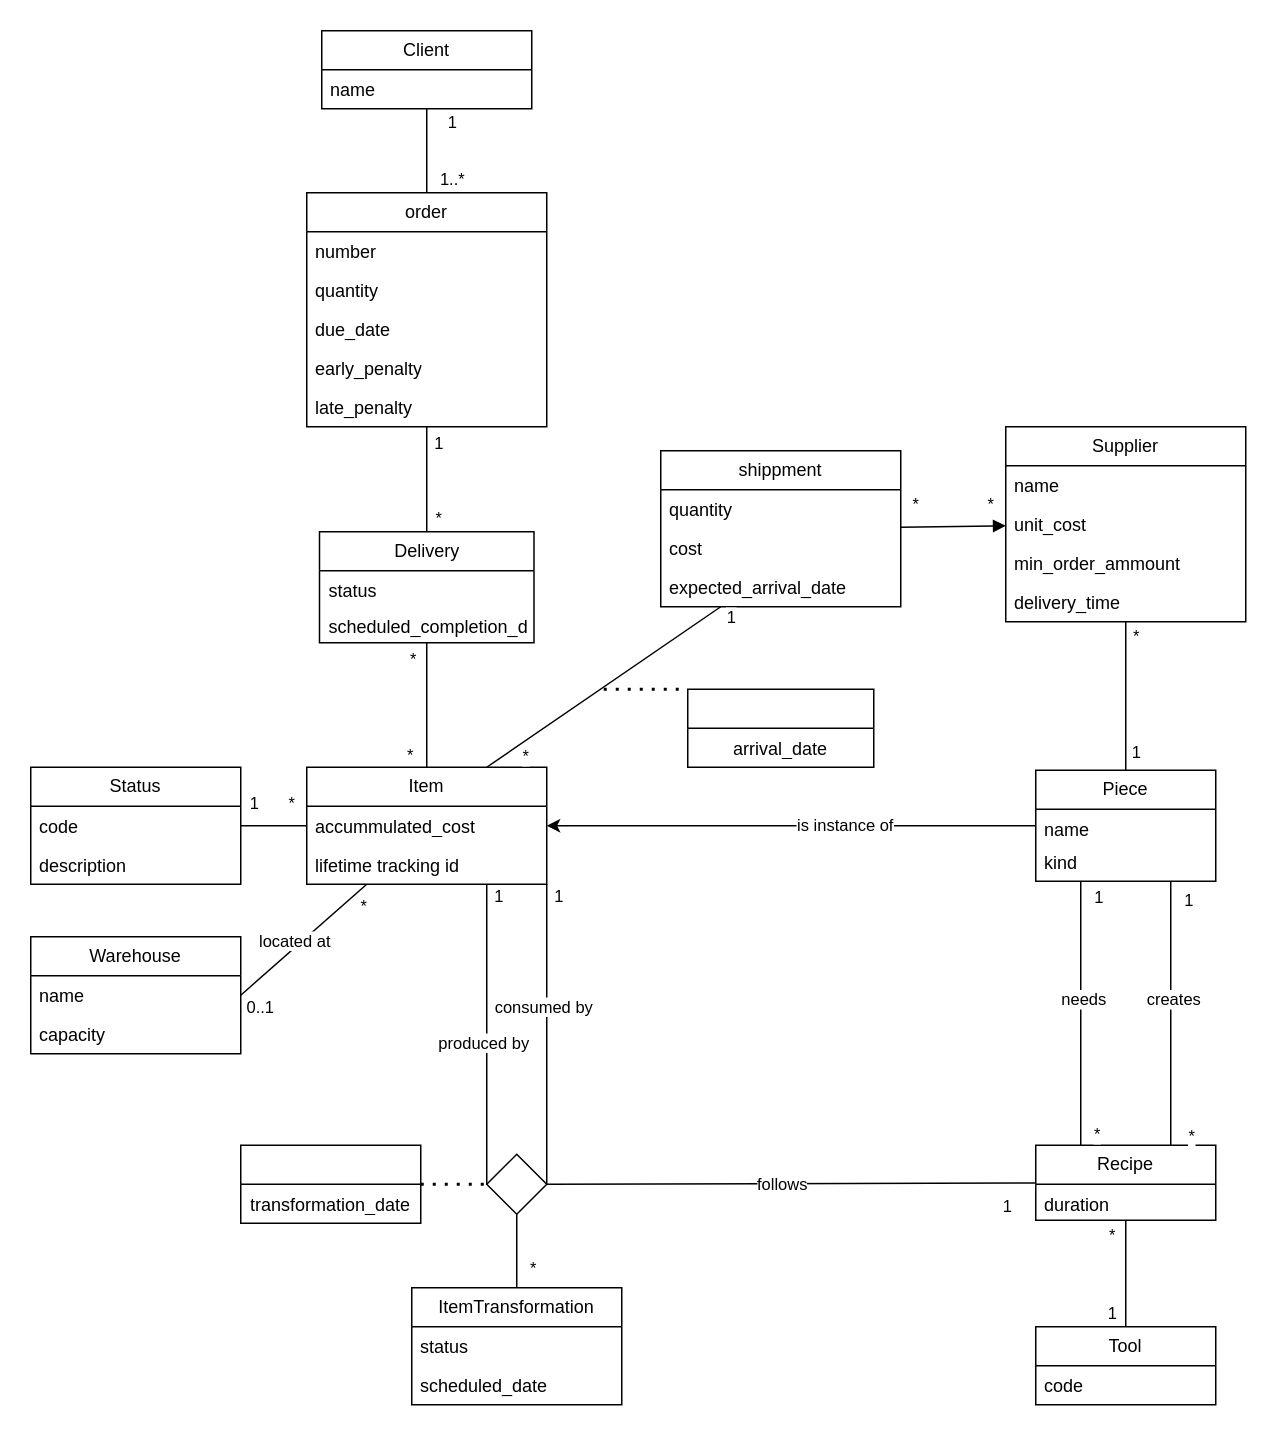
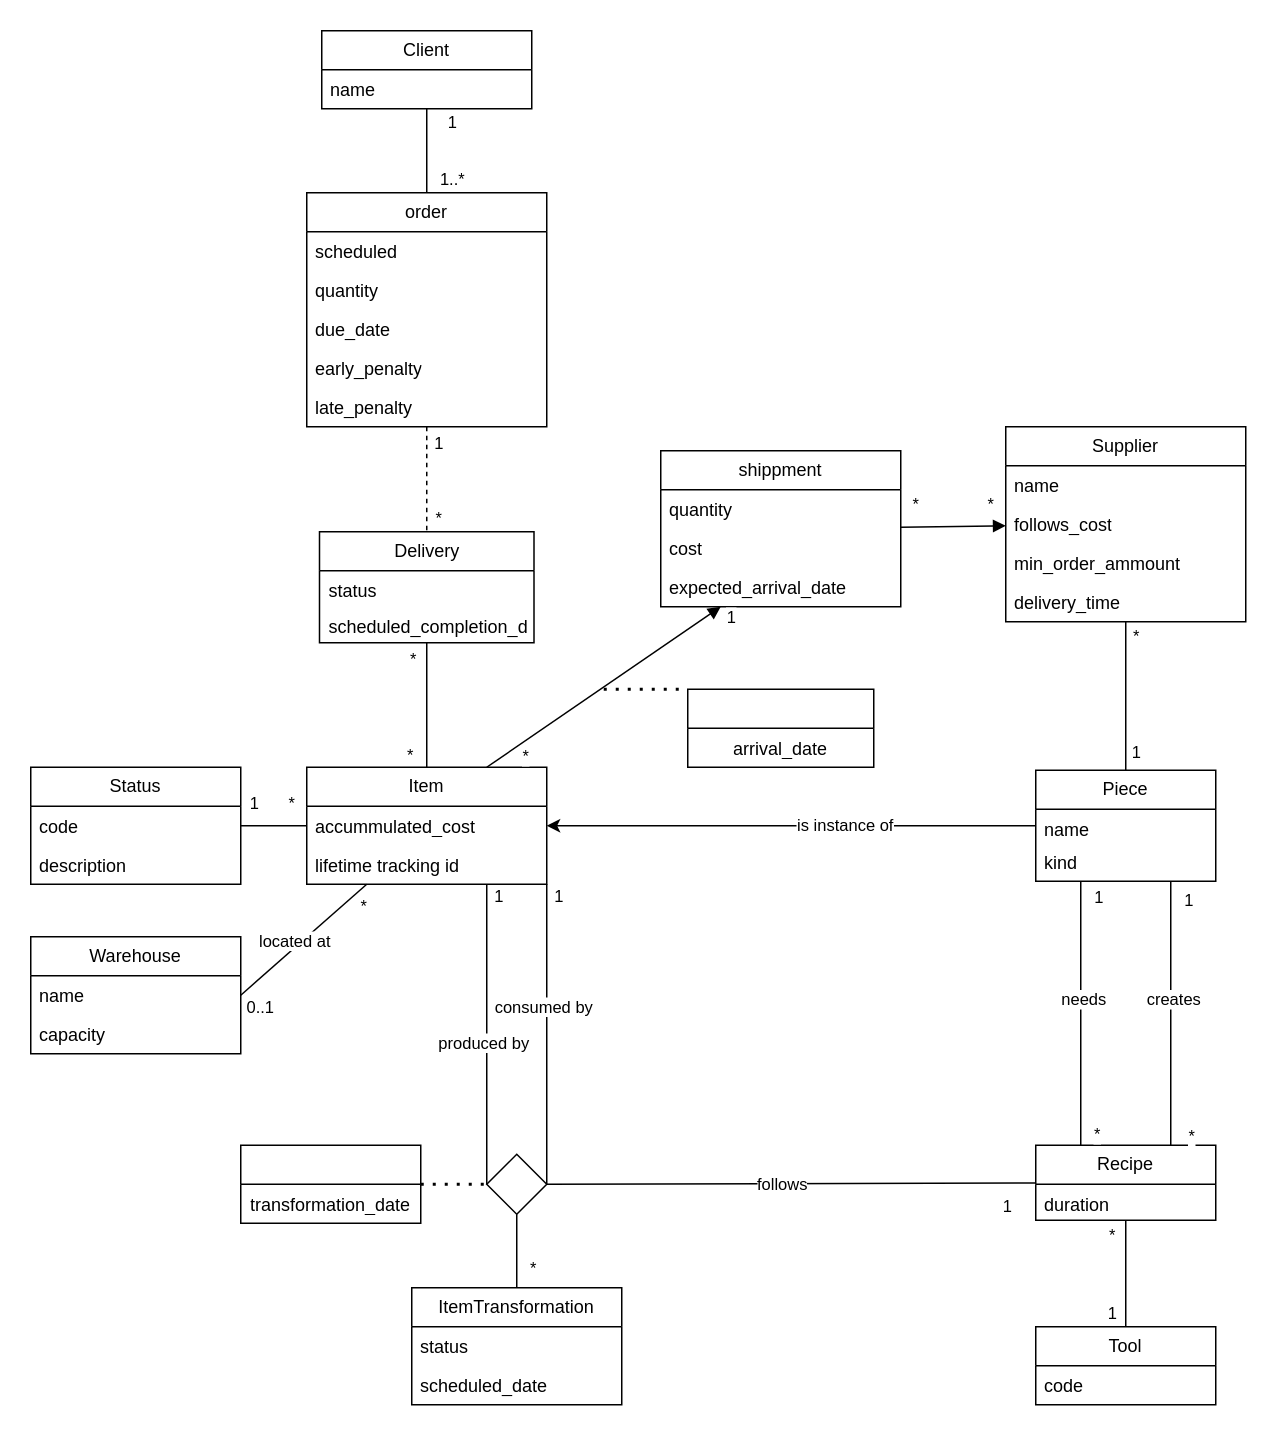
node "number": label "number" -> "scheduled"
edge "order" -- "Delivery": style solid -> dashed
node "unit_cost": label "unit_cost" -> "follows_cost"
edge "shippment" -- "Item": arrowhead none -> block
